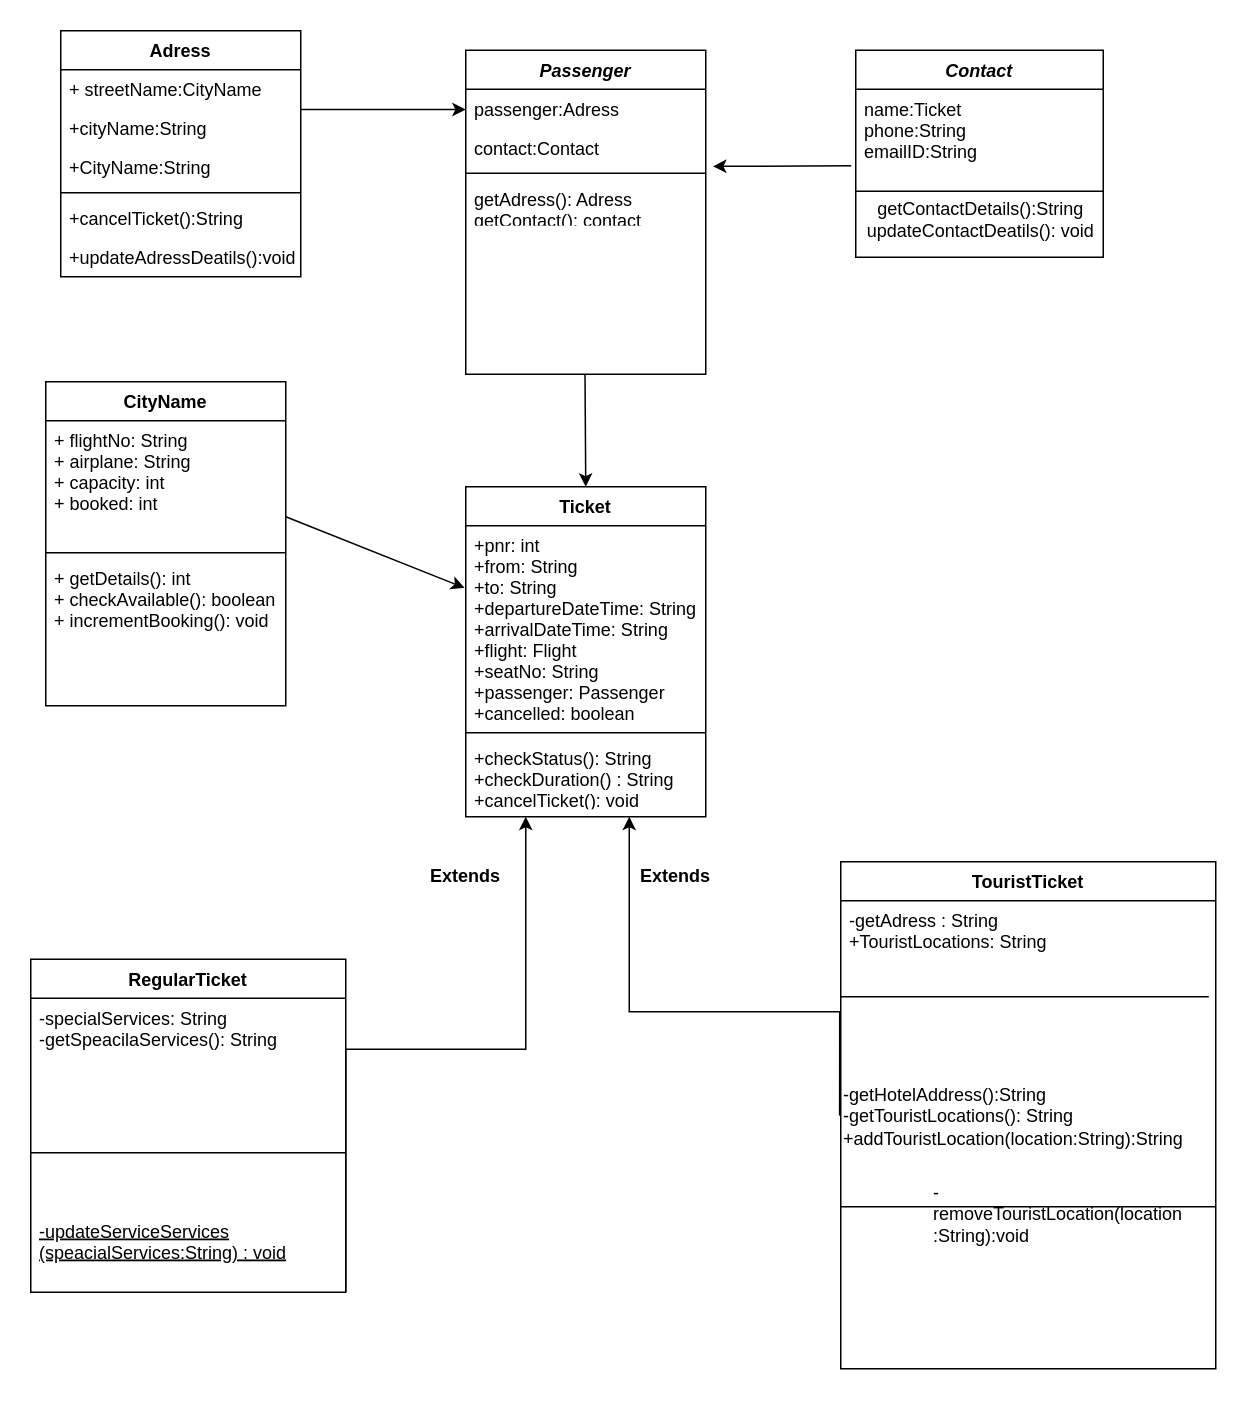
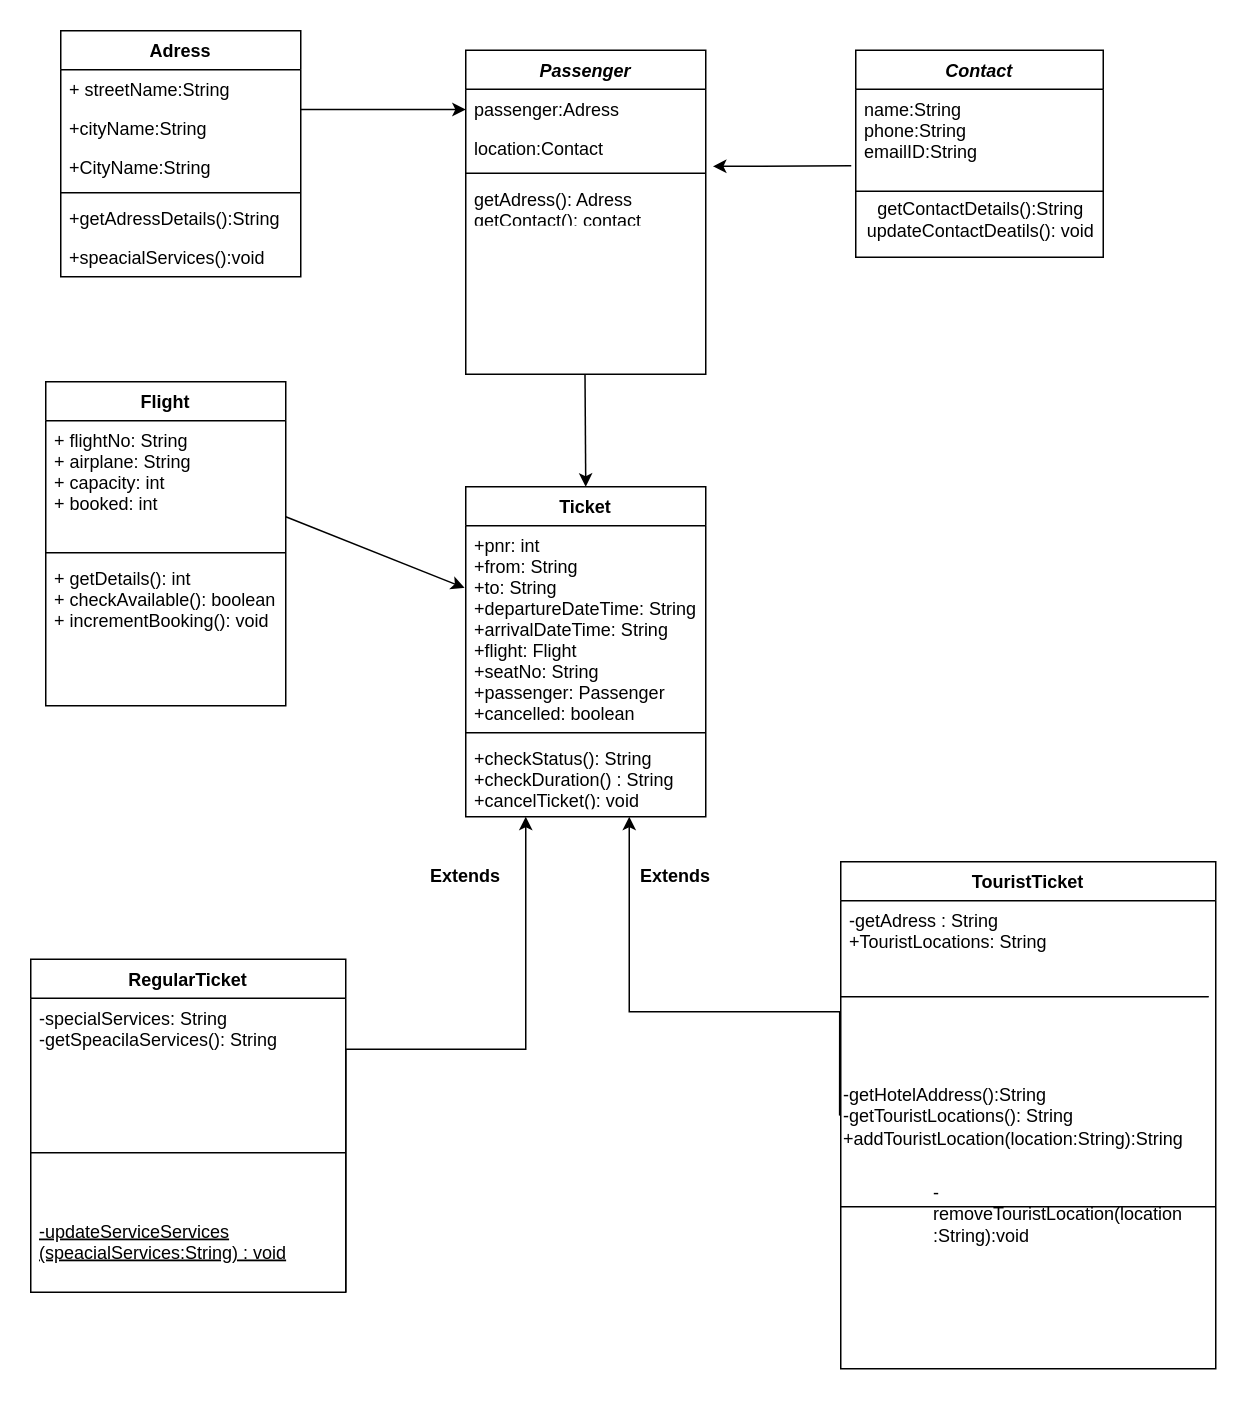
node "+ streetName:CityName": label "+ streetName:CityName" -> "+ streetName:String"
node "name:Ticket phone:String emailID:String": label "name:Ticket phone:String emailID:String" -> "name:String phone:String emailID:String"
node "contact:Contact": label "contact:Contact" -> "location:Contact"
node "+cancelTicket():String": label "+cancelTicket():String" -> "+getAdressDetails():String"
node "+updateAdressDeatils():void": label "+updateAdressDeatils():void" -> "+speacialServices():void"
node "CityName": label "CityName" -> "Flight"
